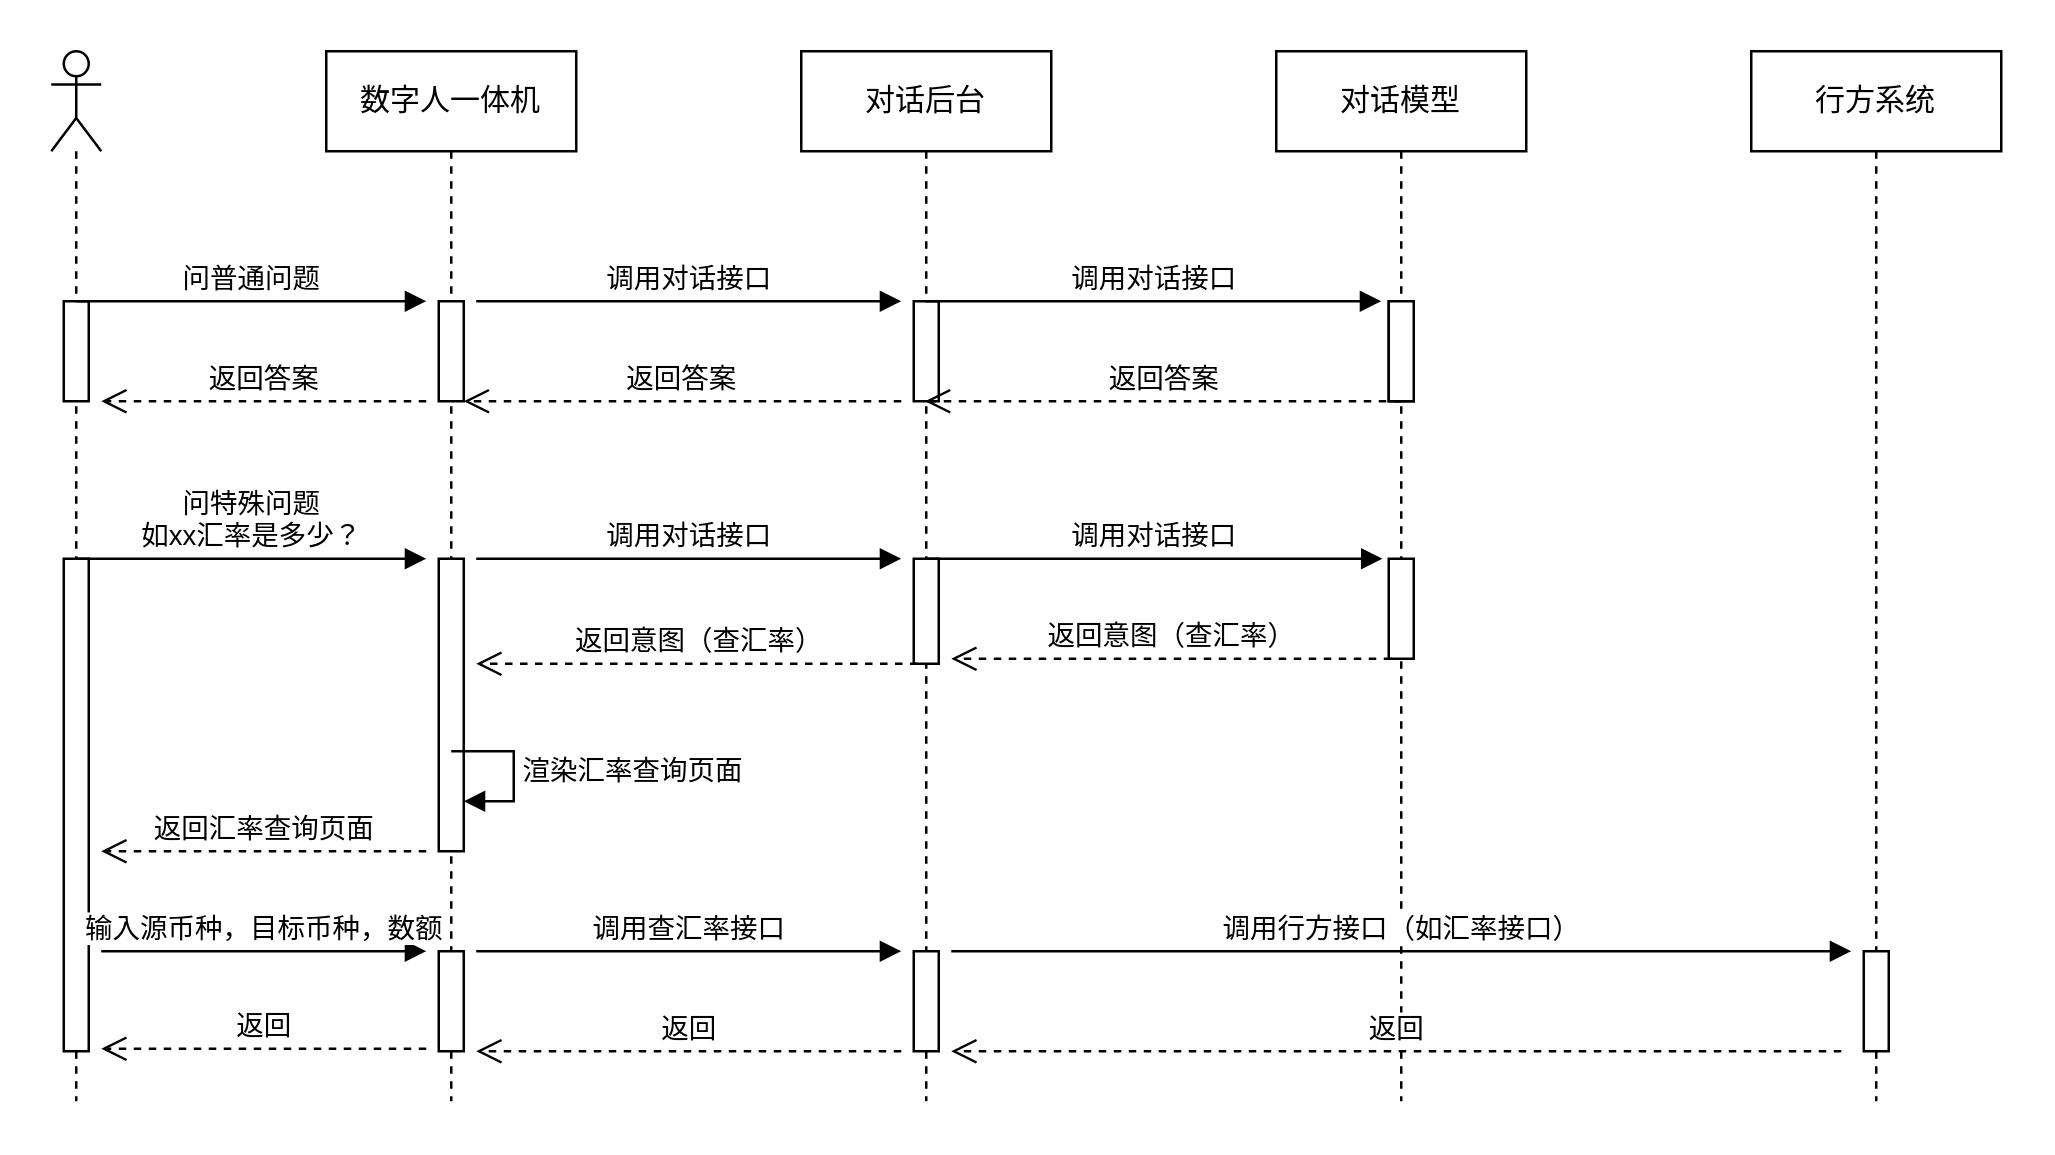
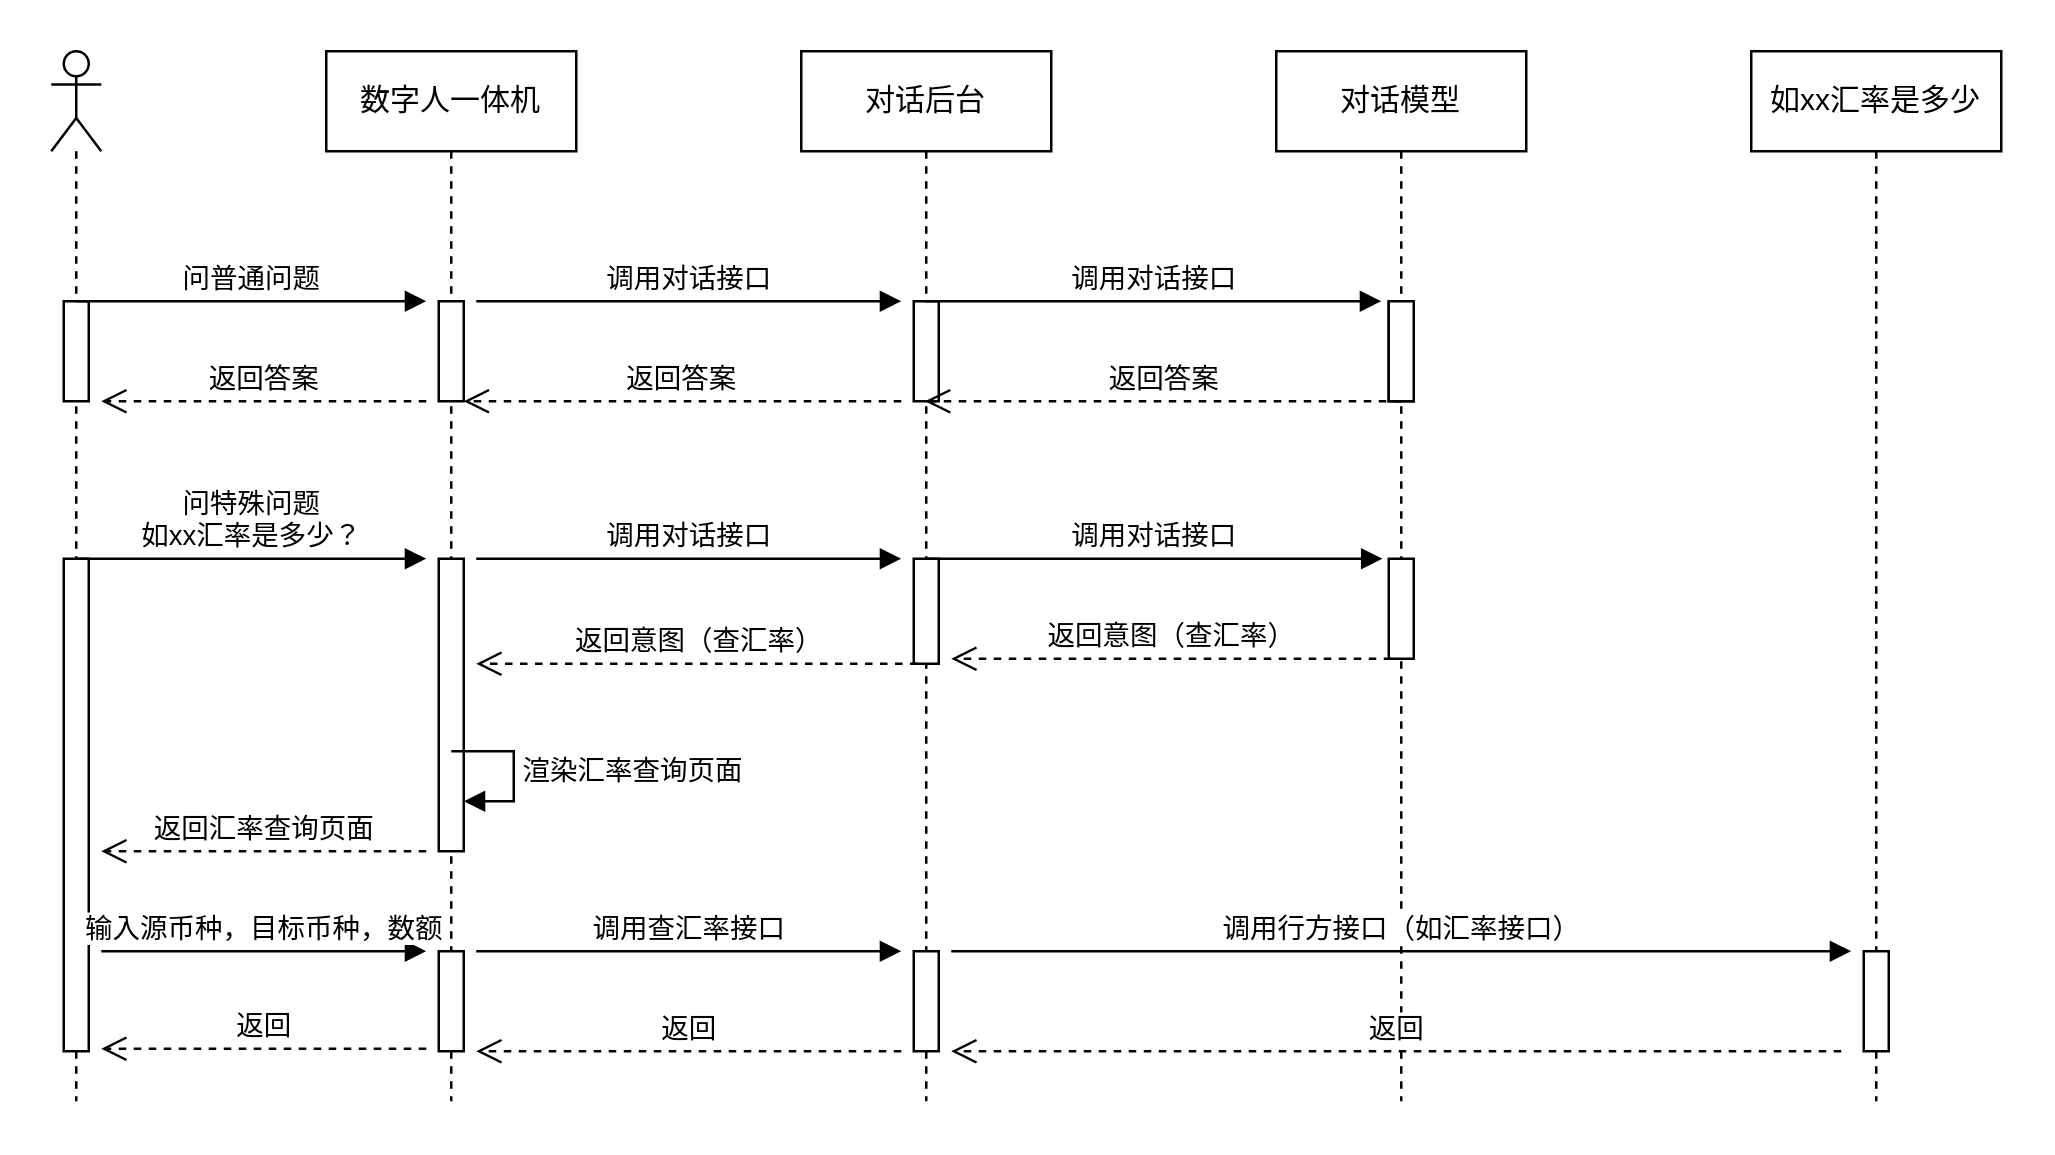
node "行方系统": label "行方系统" -> "如xx汇率是多少"
